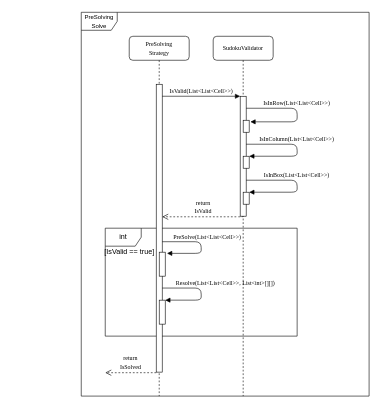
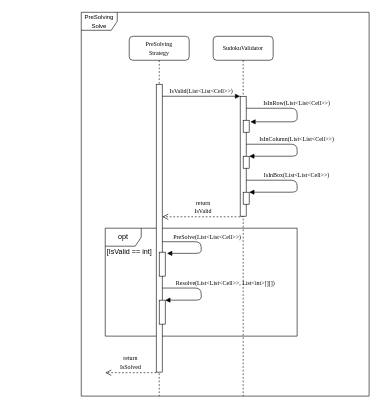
node "int": label "int" -> "opt"
node "[IsValid == true]": label "[IsValid == true]" -> "[IsValid == int]"
